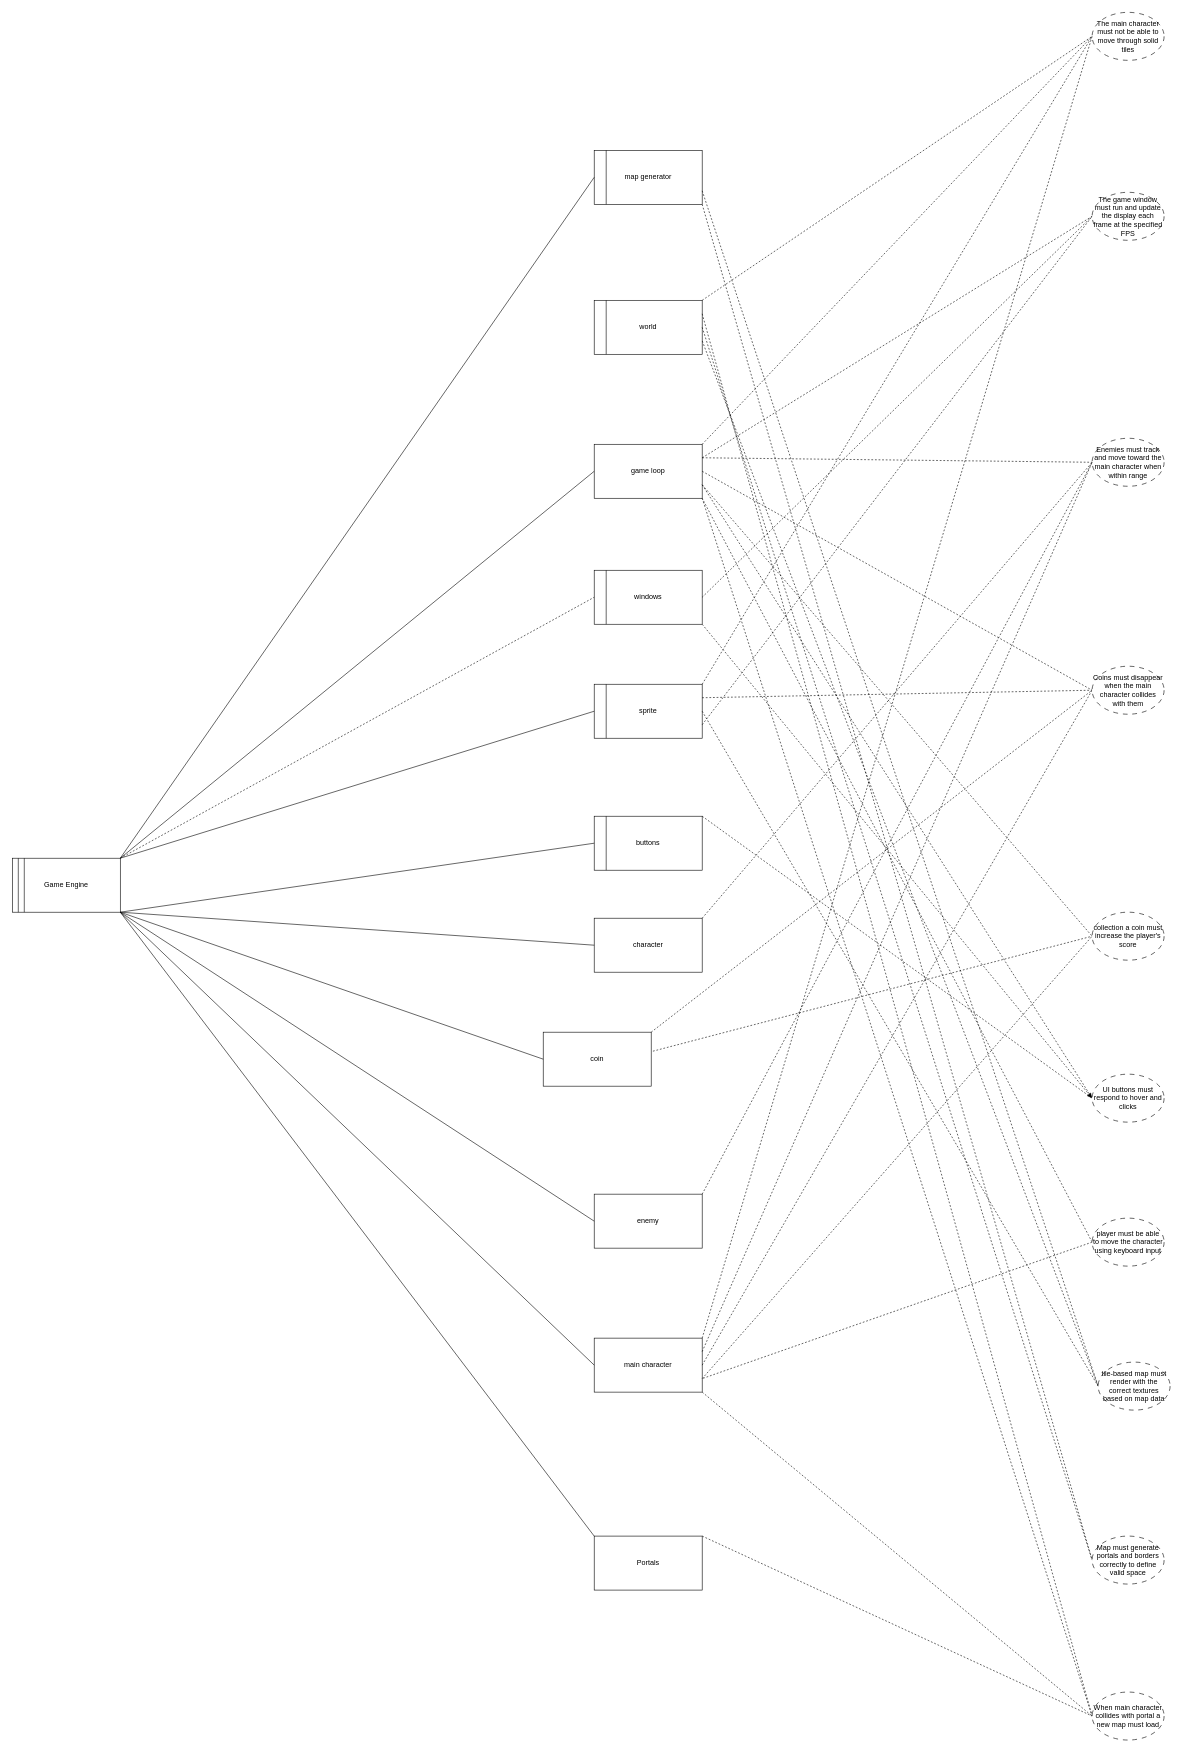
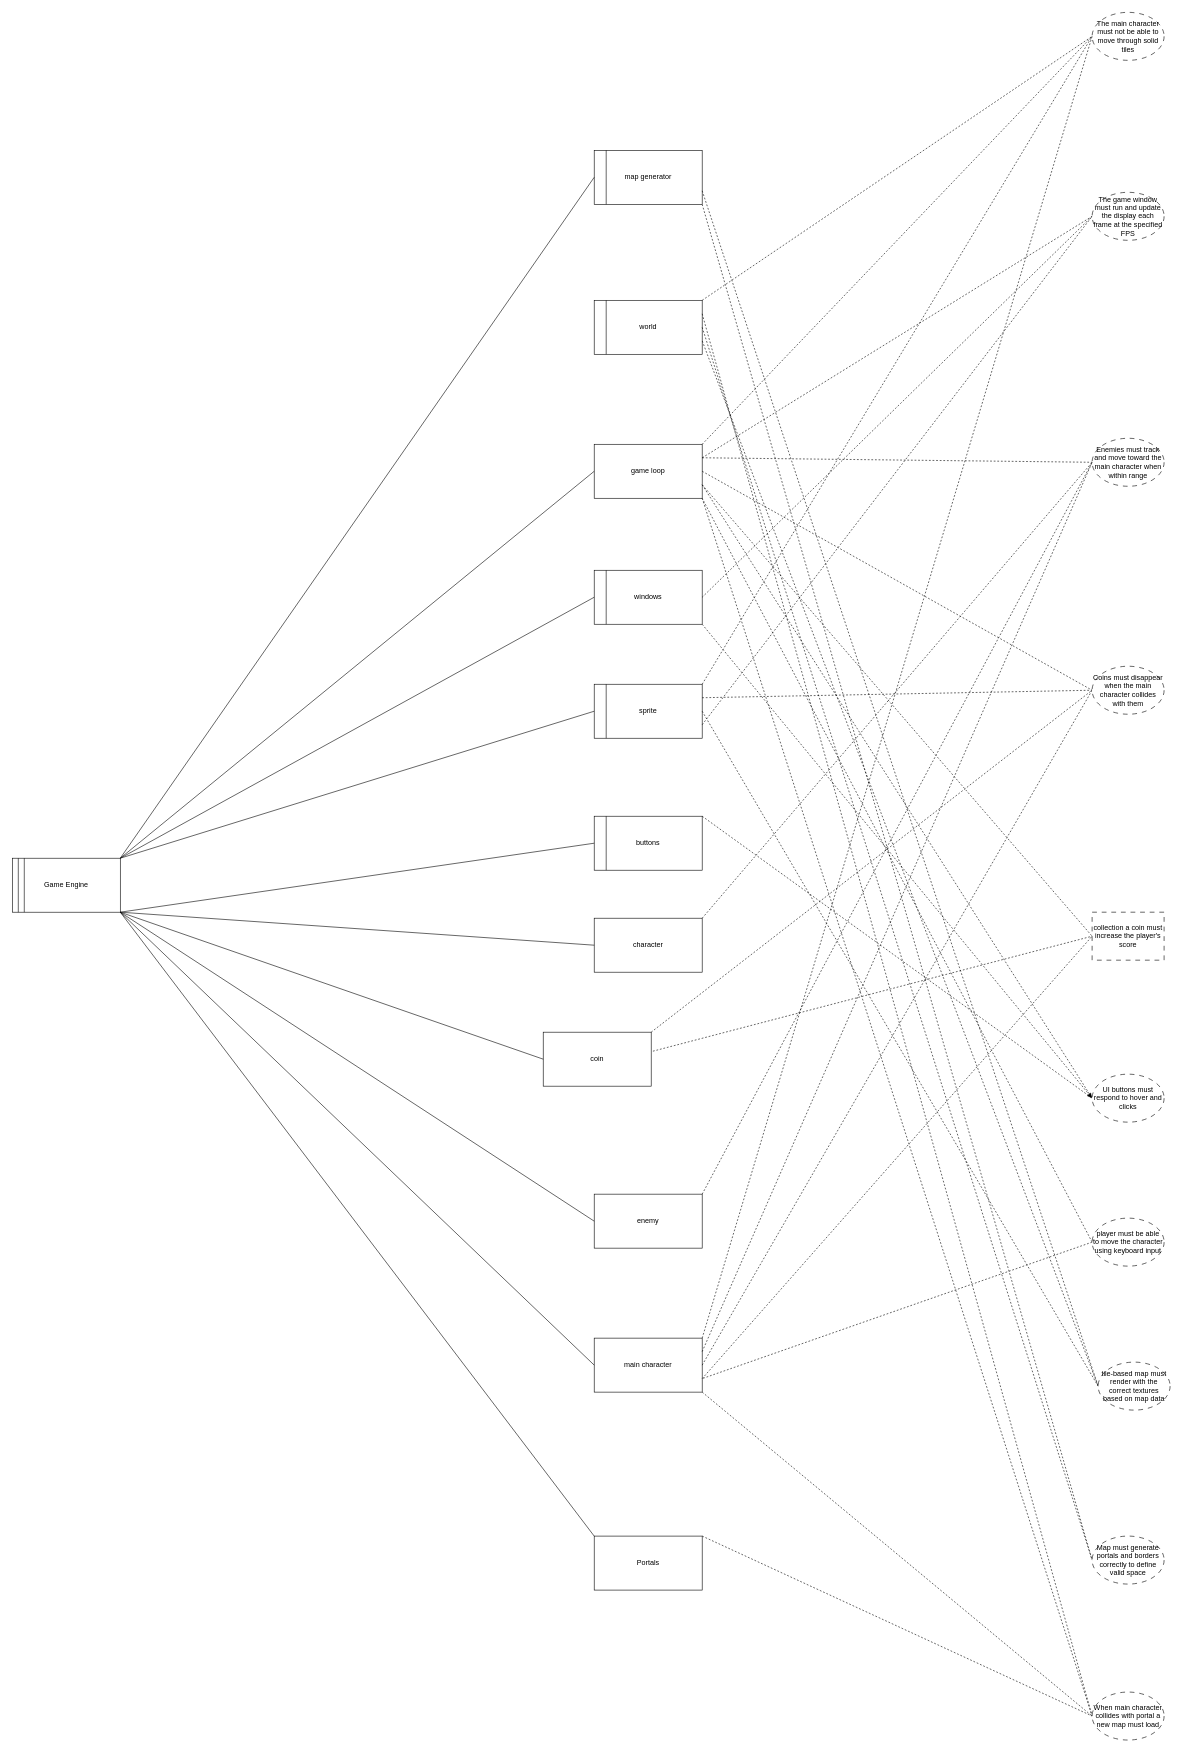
edge "windows" -- "Game Engine": style dashed -> solid
node "collection a coin must increase the player's score": shape ellipse -> rectangle
